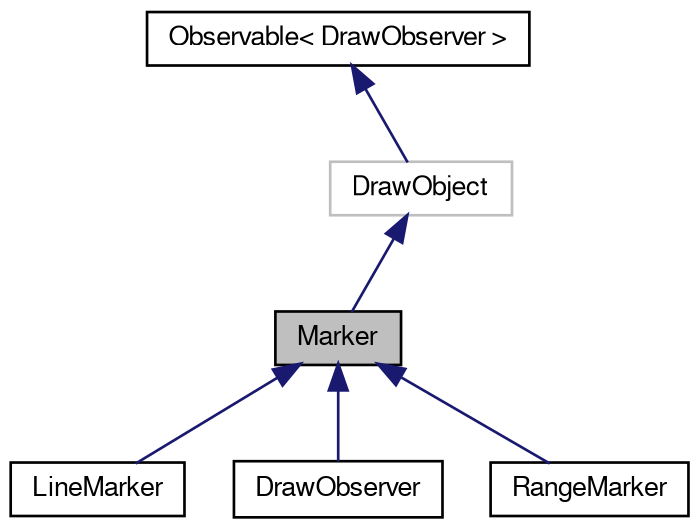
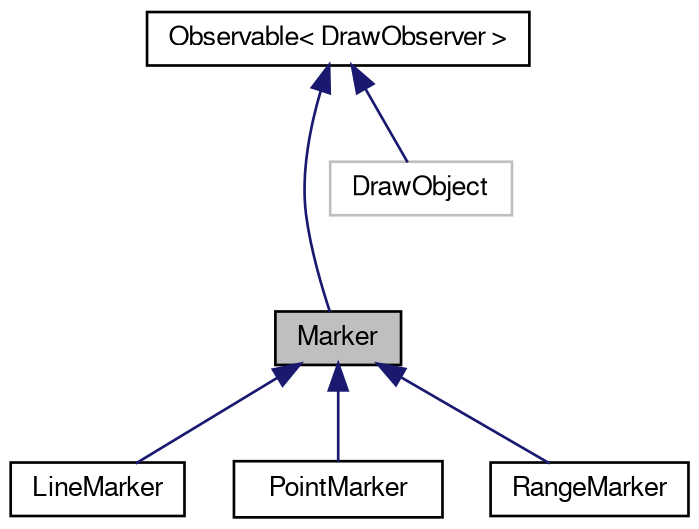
edge "Marker" -> "DrawObject": now "Marker" -> "Observable< DrawObserver >"
node "DrawObserver": label "DrawObserver" -> "PointMarker"
